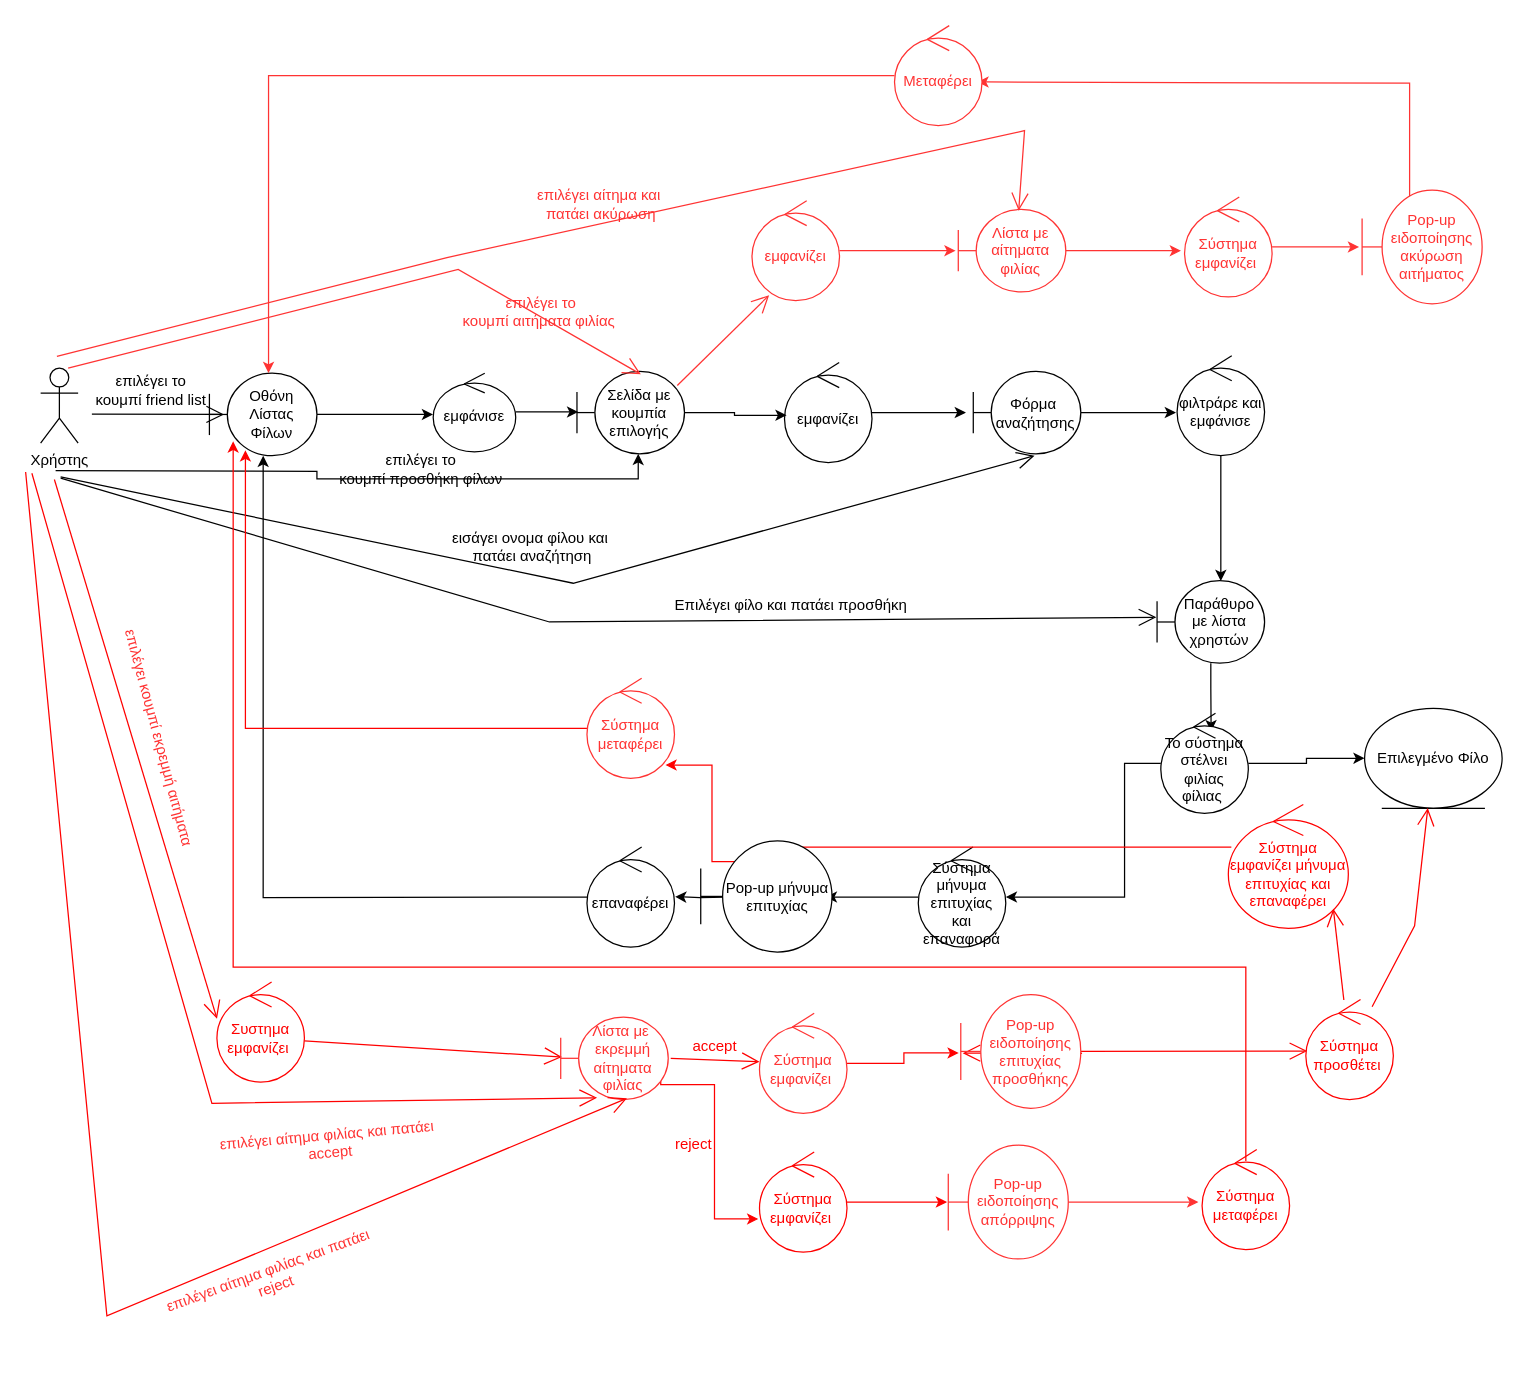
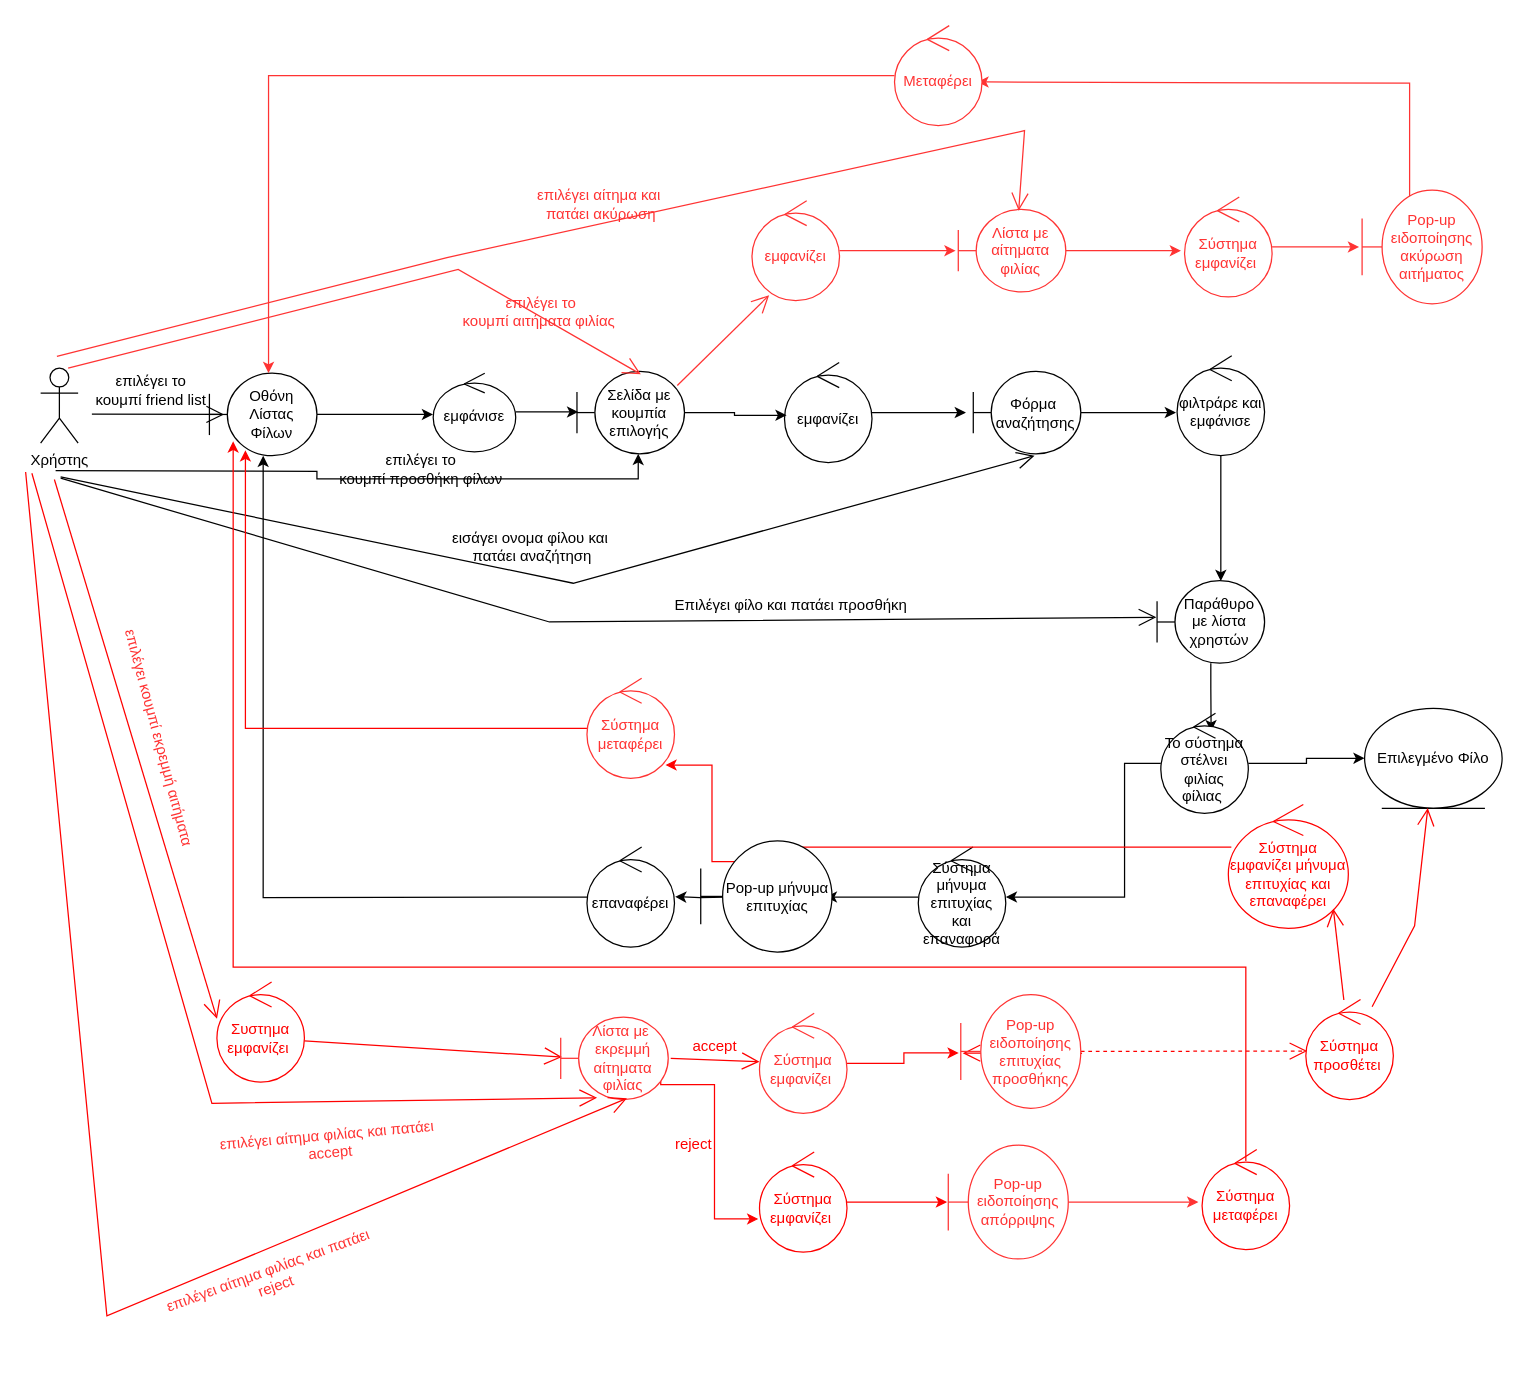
edge "Pop-upειδοποίησης επιτυχίας προσθήκης" -> "Σύστημα προσθέτει": style solid -> dashed
